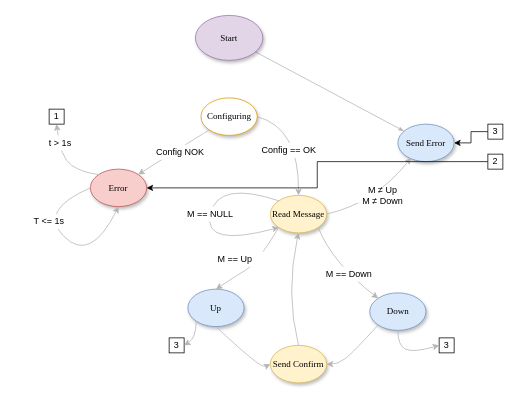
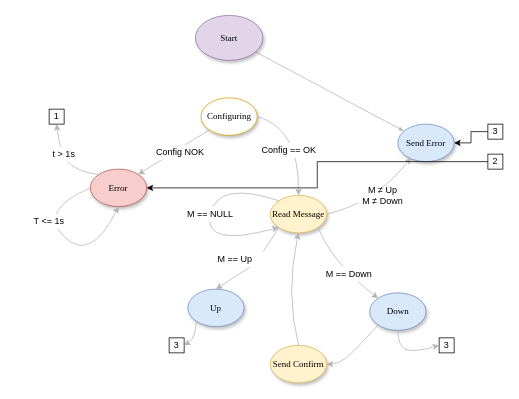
node "t > 1s": moved (60, 143) -> (64, 154)
edge "Up" -> "Send Confirm": removed
